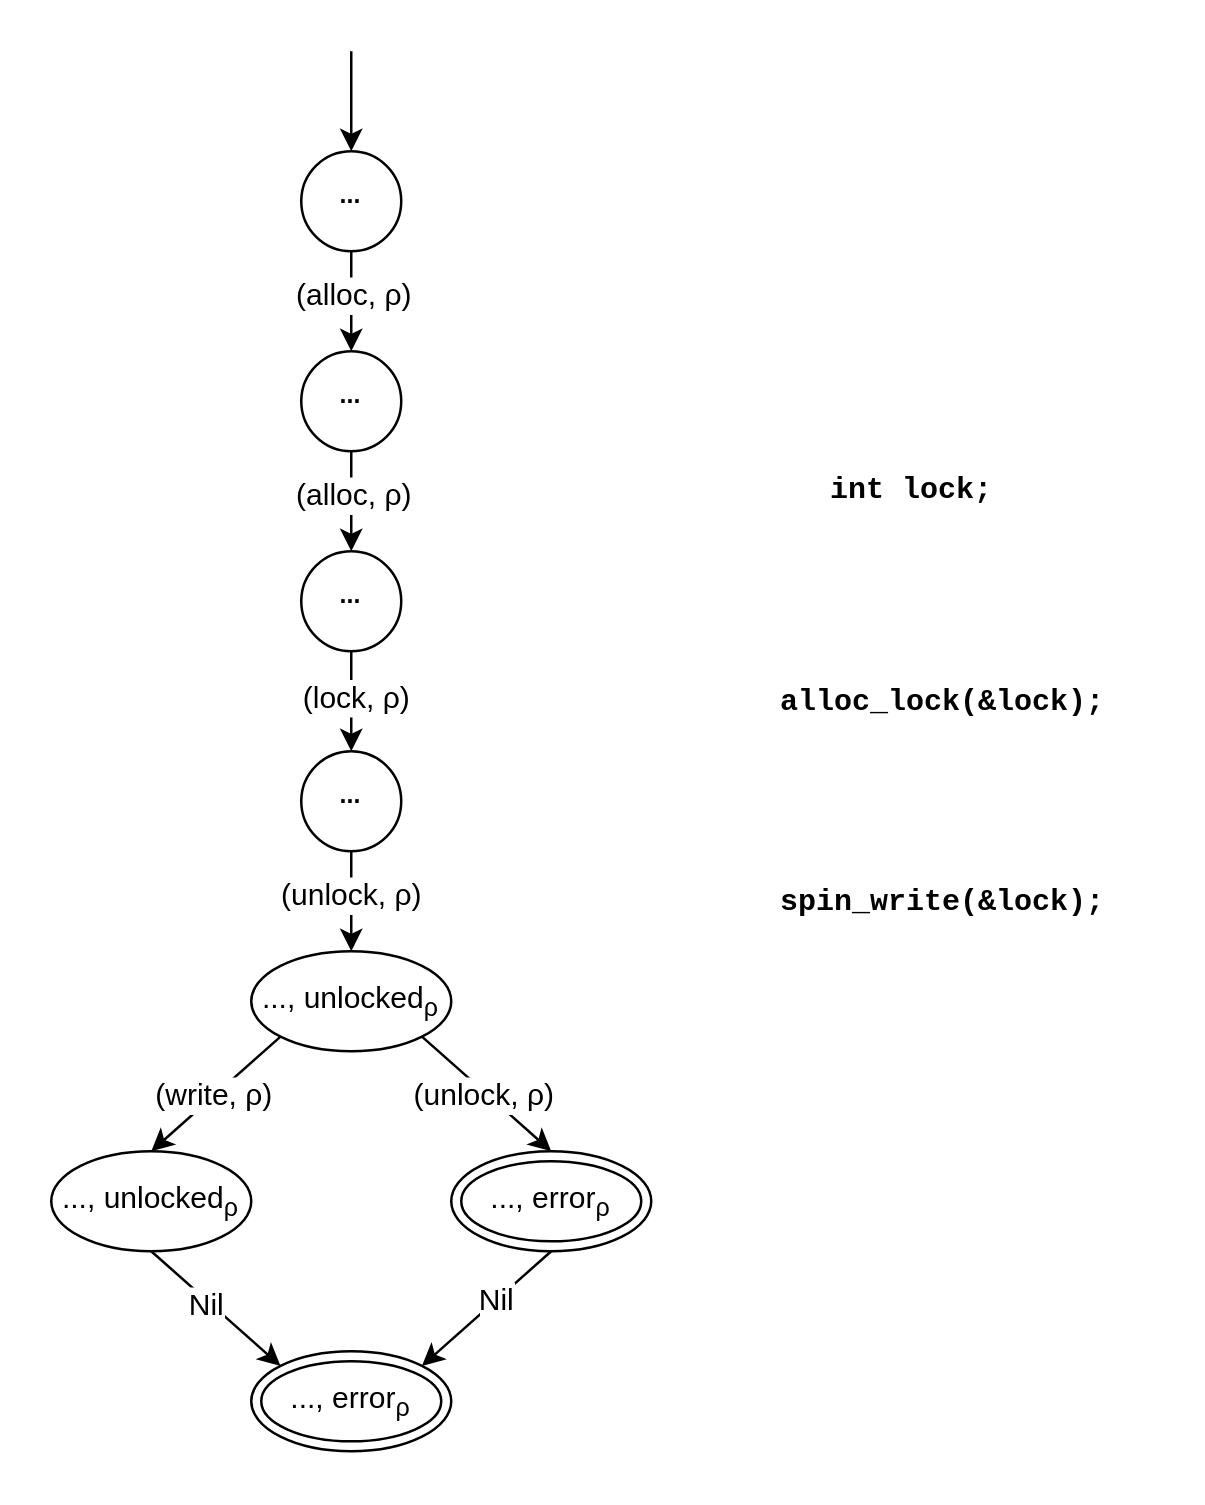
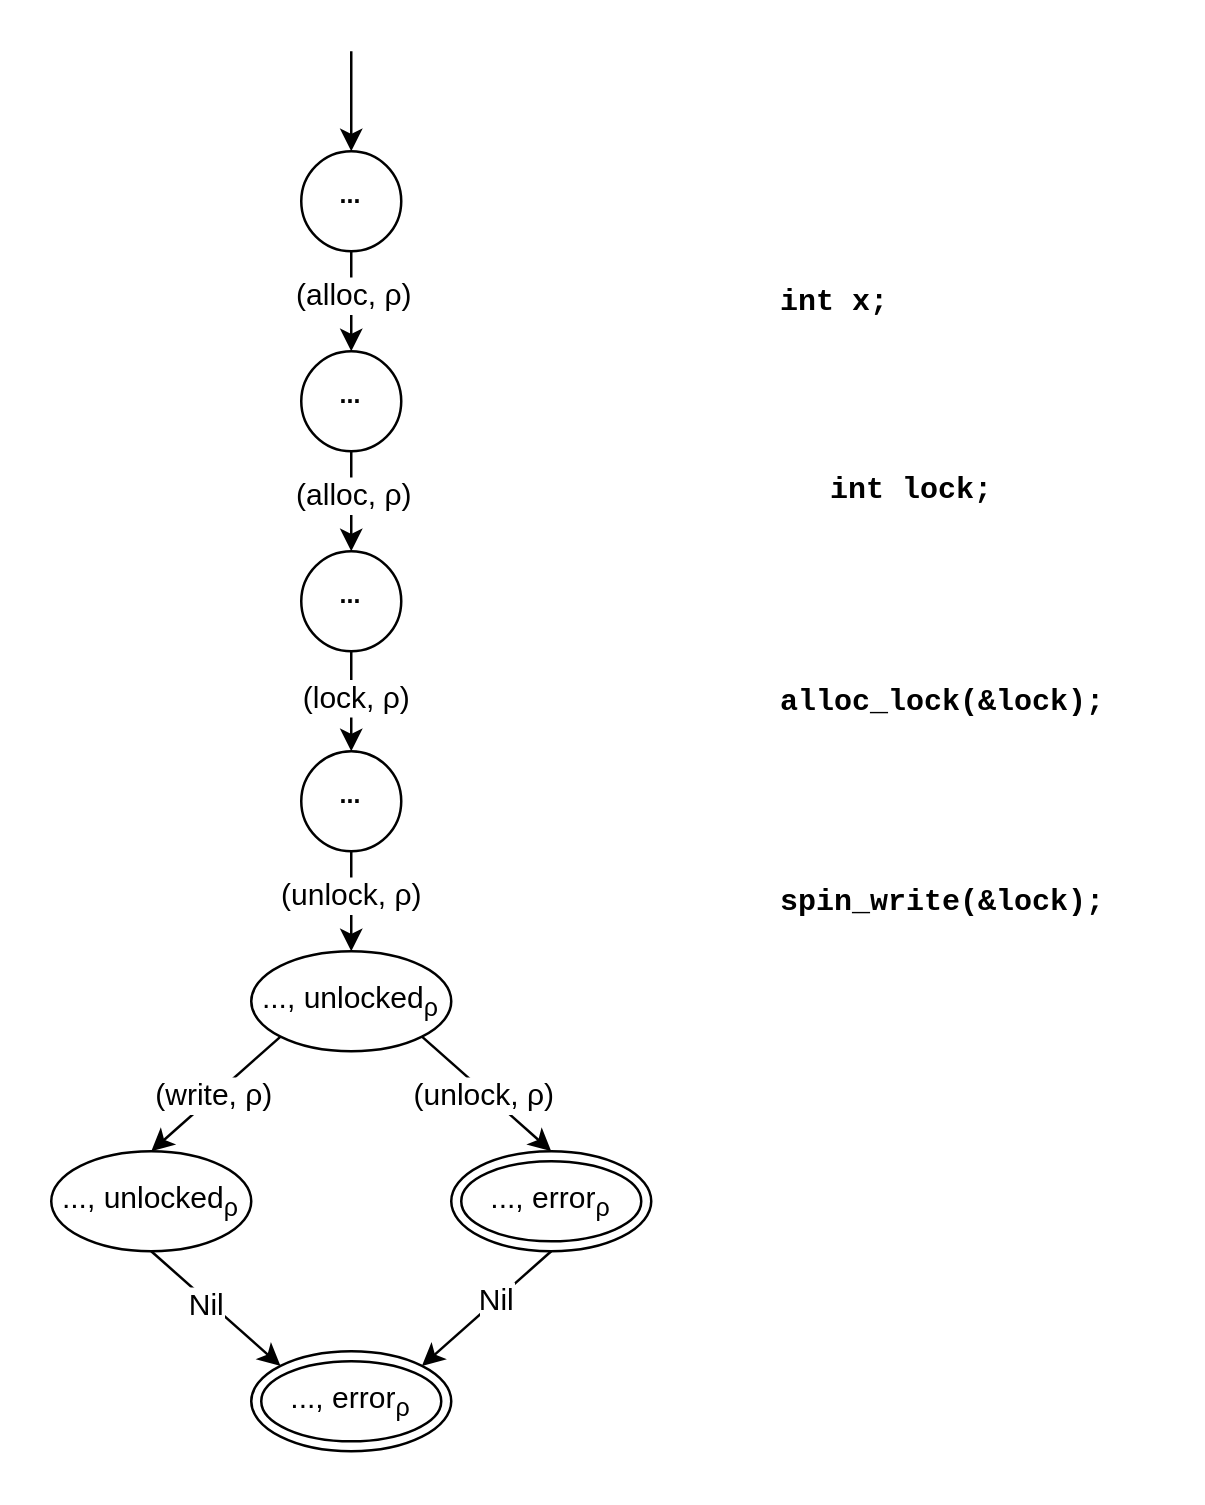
node "int x;": added
